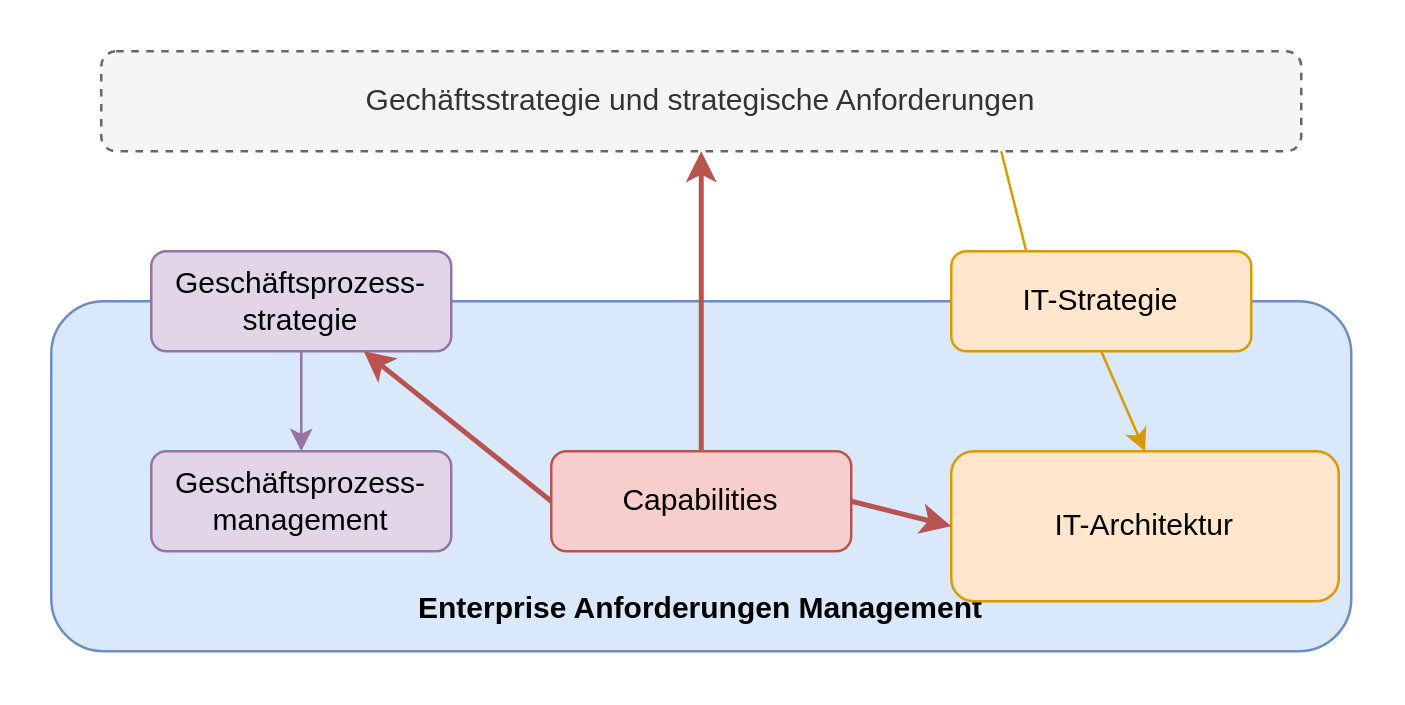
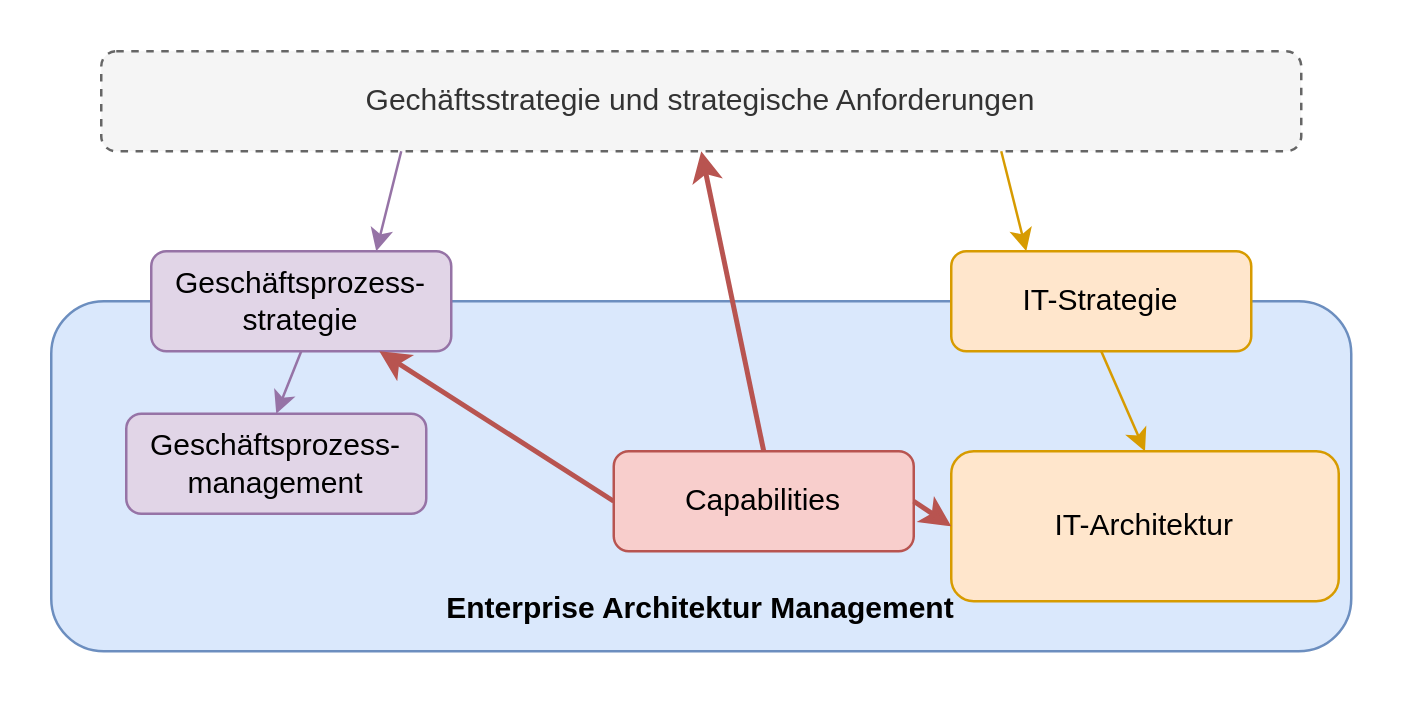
edge "Gechäftsstrategie und strategische Anforderungen" -> "Geschäftsprozess-strategie": added
edge "Gechäftsstrategie und strategische Anforderungen" -- "IT-Strategie": arrowhead none -> classic
node "Geschäftsprozess-management": moved (301, 501) -> (276, 464)
node "Capabilities": moved (701, 501) -> (764, 501)
node "Enterprise Anforderungen Management": label "Enterprise Anforderungen Management" -> "Enterprise Architektur Management"
